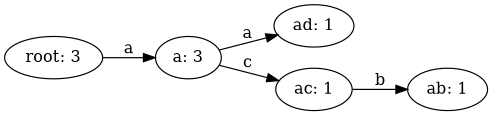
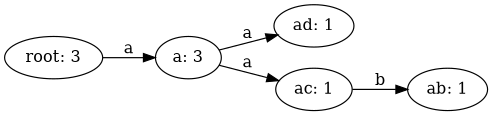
edge "a: 3" -> "ac: 1": label "c" -> "a"
